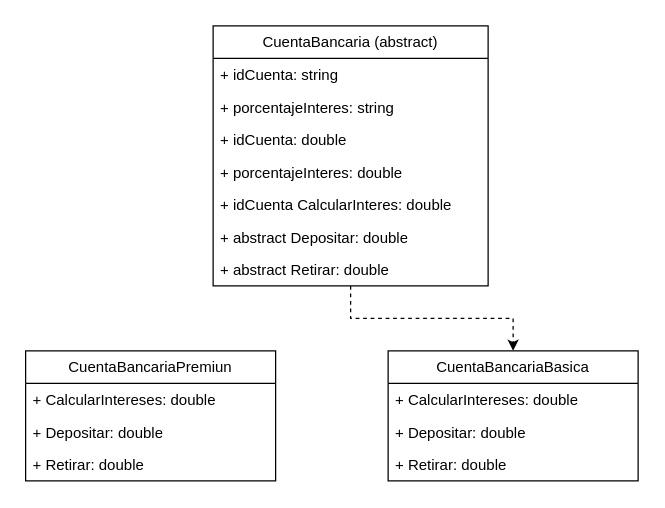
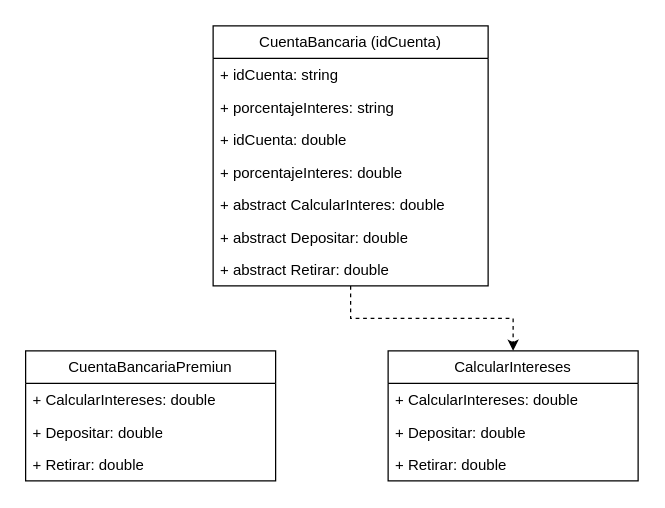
node "CuentaBancaria (abstract)": label "CuentaBancaria (abstract)" -> "CuentaBancaria (idCuenta)"
node "+ idCuenta CalcularInteres: double": label "+ idCuenta CalcularInteres: double" -> "+ abstract CalcularInteres: double"
node "CuentaBancariaBasica": label "CuentaBancariaBasica" -> "CalcularIntereses"
